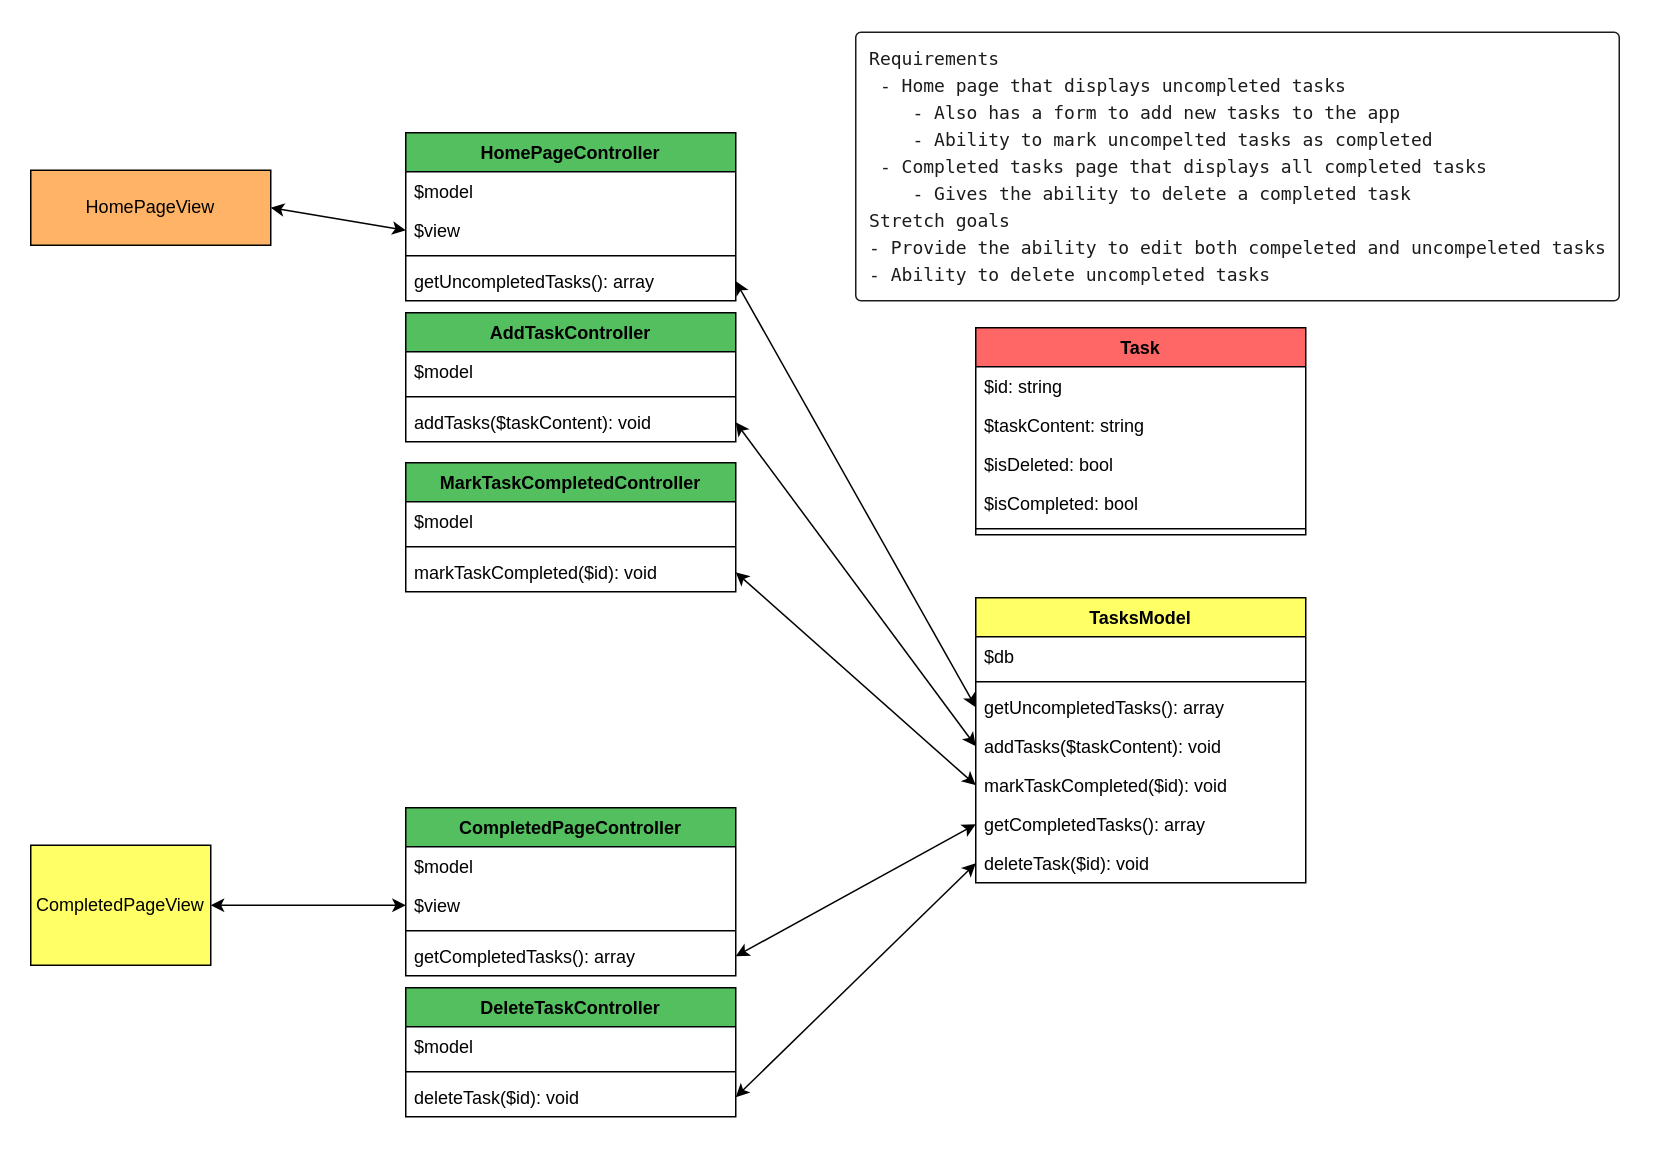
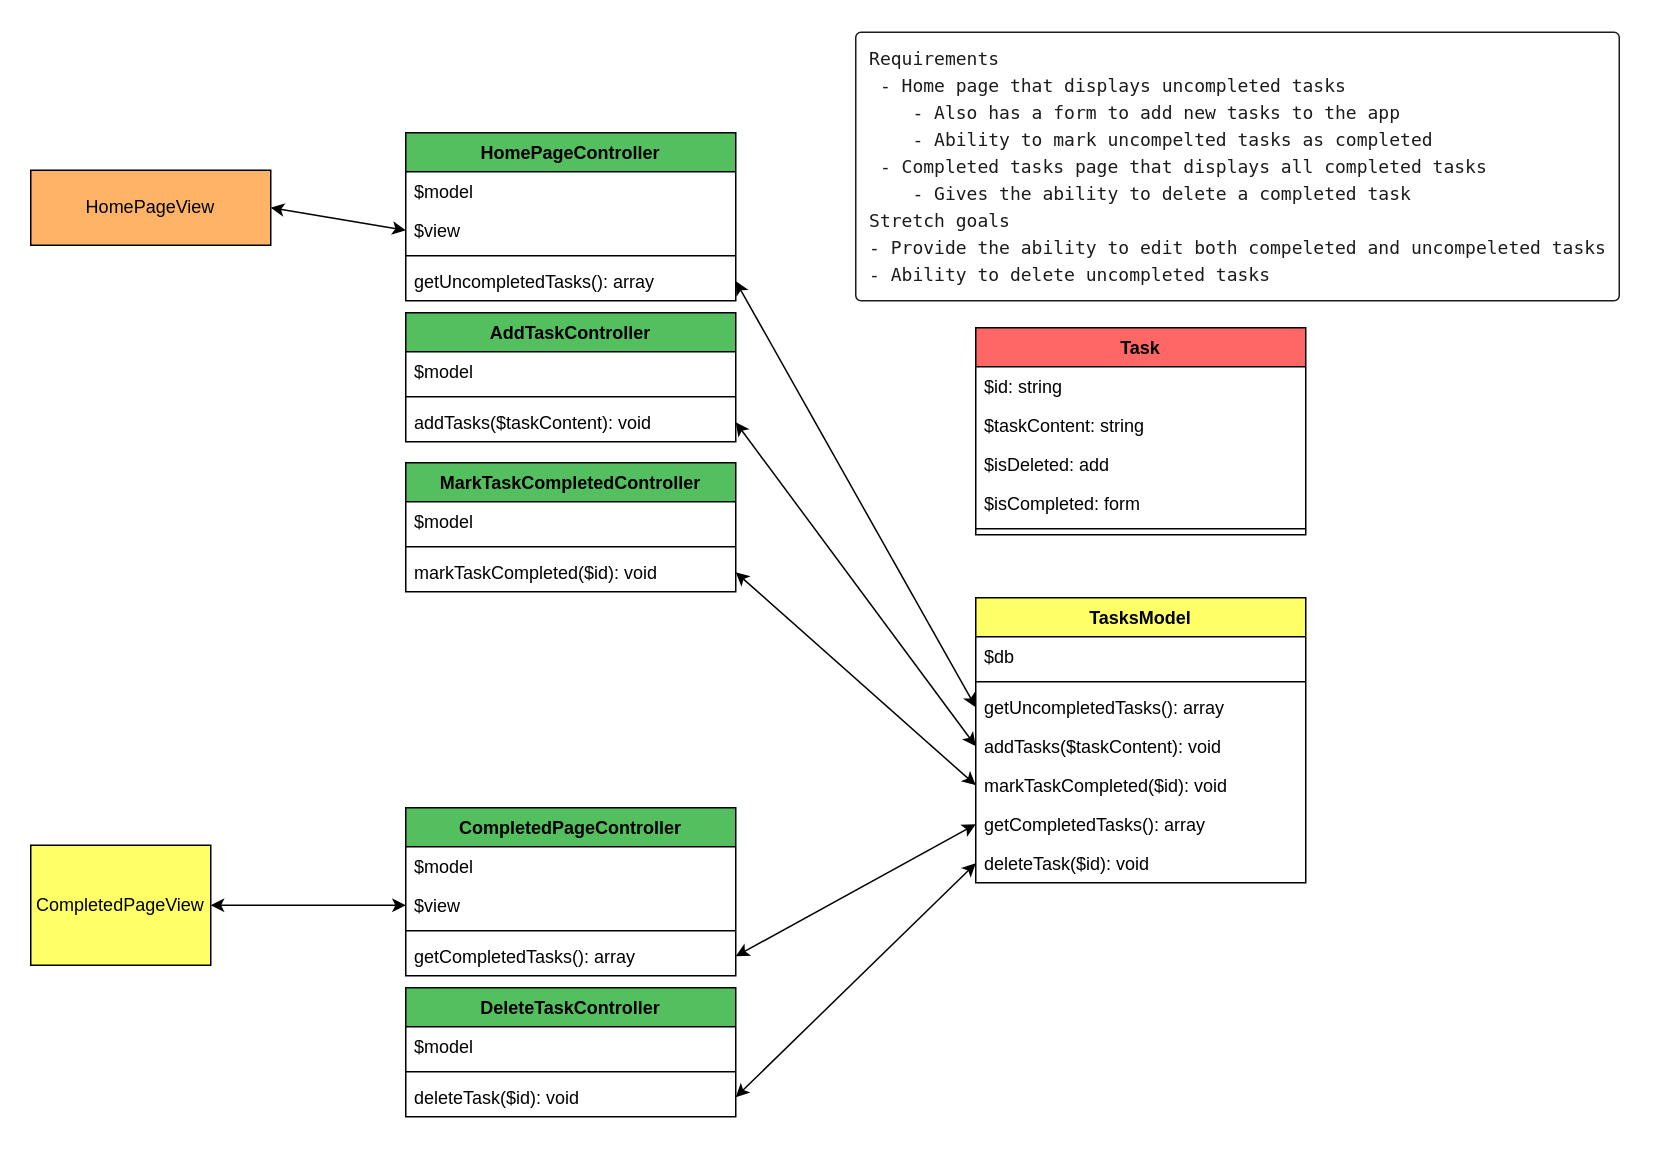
node "$isDeleted: bool": label "$isDeleted: bool" -> "$isDeleted: add"
node "$isCompleted: bool": label "$isCompleted: bool" -> "$isCompleted: form"
